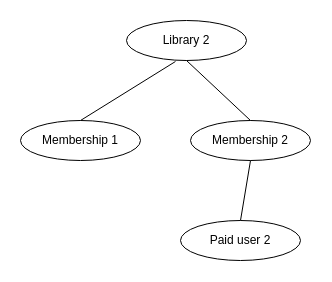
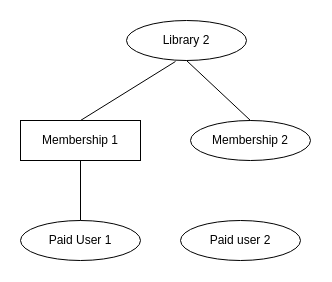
node "Membership 1": shape ellipse -> rectangle
edge "Membership 1" -- "Paid User 1": added
edge "Membership 2" -- "Paid user 2": removed
node "Paid User 1": added
